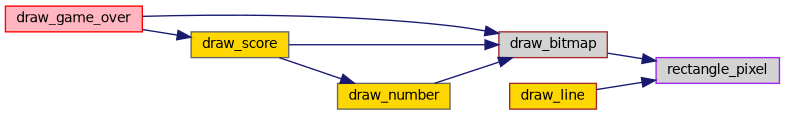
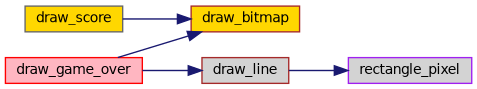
edge "draw_game_over" -> "draw_score": now "draw_game_over" -> "draw_line"
node "draw_bitmap": fillcolor lightgrey -> gold
edge "draw_bitmap" -> "rectangle_pixel": removed
node "draw_number": removed
node "draw_line": fillcolor gold -> lightgrey
